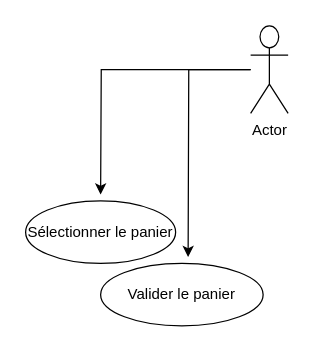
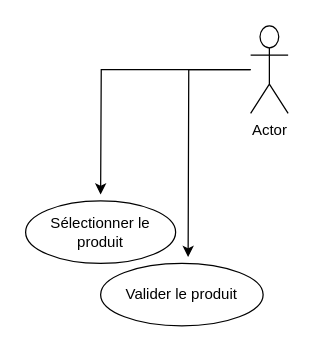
node "Sélectionner le panier": label "Sélectionner le panier" -> "Sélectionner le produit"
node "Valider le panier": label "Valider le panier" -> "Valider le produit"
